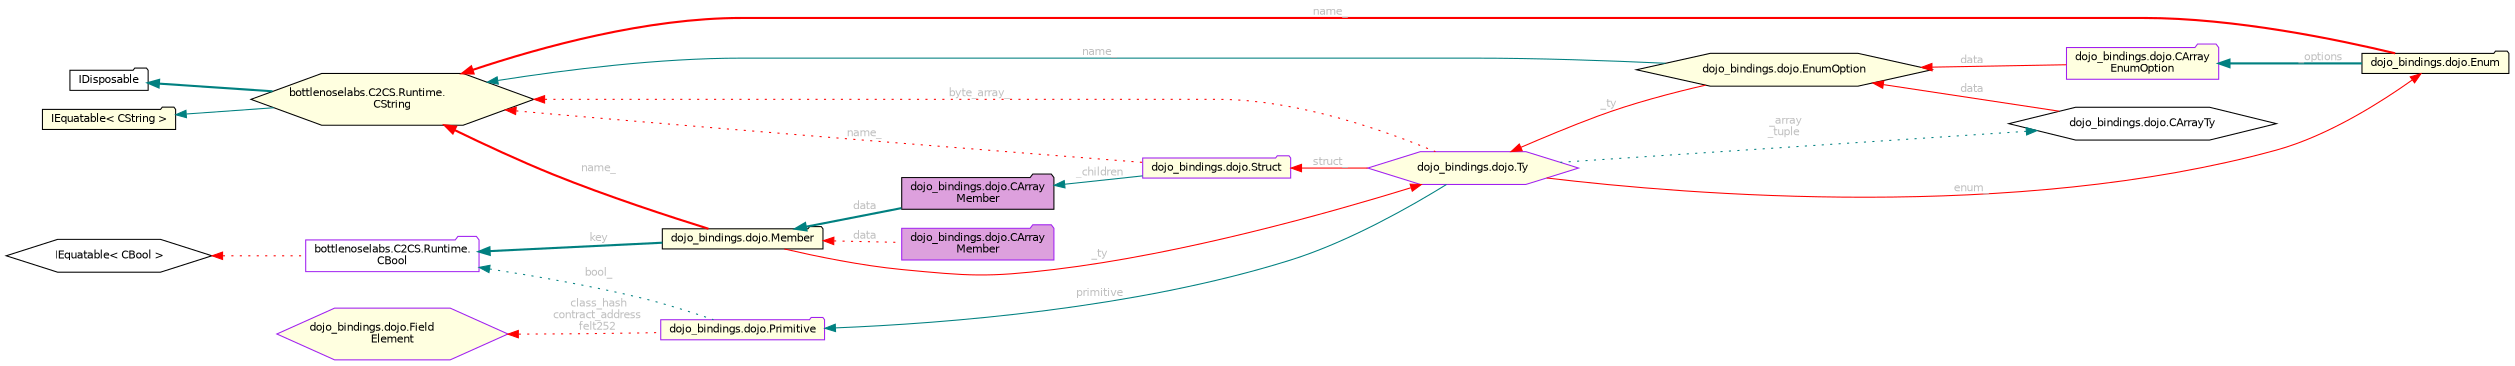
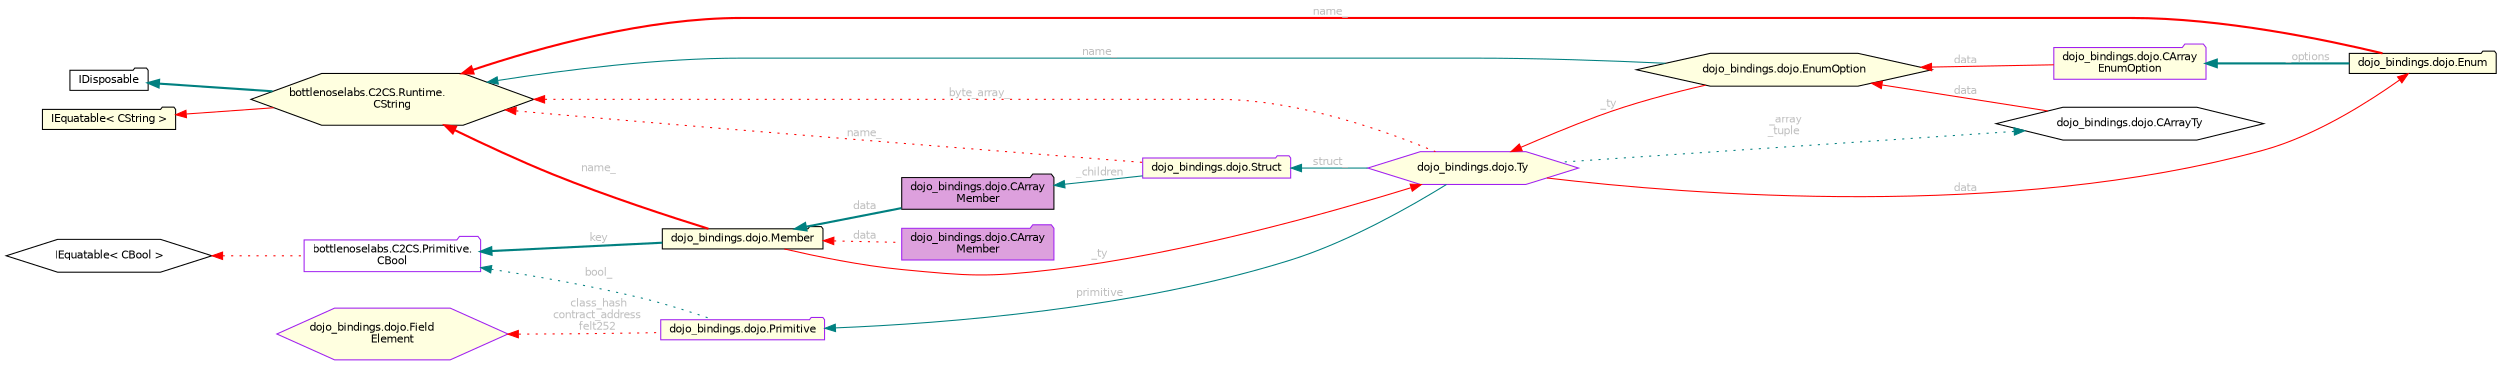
edge "bottlenoselabs.C2CS.Runtime. CString" -> "IEquatable< CString >": color teal -> red
edge "dojo_bindings.dojo.Ty" -> "dojo_bindings.dojo.Struct": color red -> teal
edge "dojo_bindings.dojo.Ty" -> "dojo_bindings.dojo.Enum": label " enum_" -> " data"
node "bottlenoselabs.C2CS.Runtime. CBool": label "bottlenoselabs.C2CS.Runtime. CBool" -> "bottlenoselabs.C2CS.Primitive. CBool"
